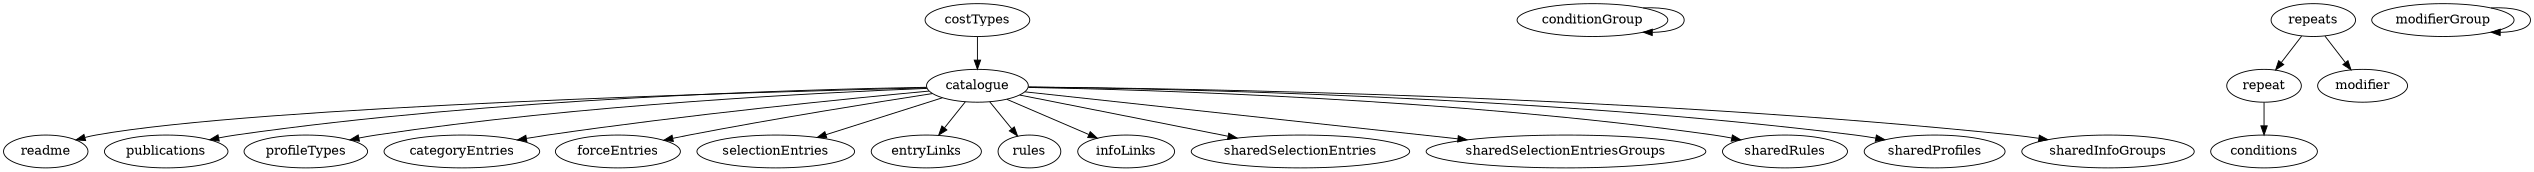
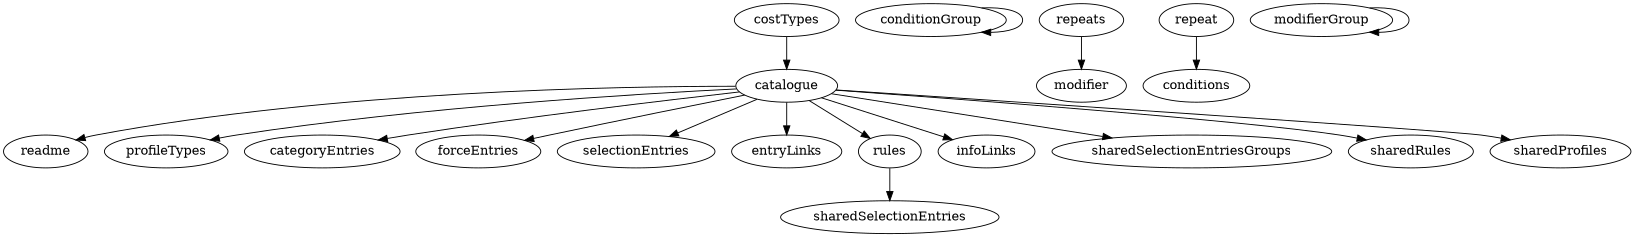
edge "repeats" -> "repeat": removed
edge "catalogue" -> "sharedSelectionEntries": now "rules" -> "sharedSelectionEntries"
node "publications": removed
node "sharedInfoGroups": removed
